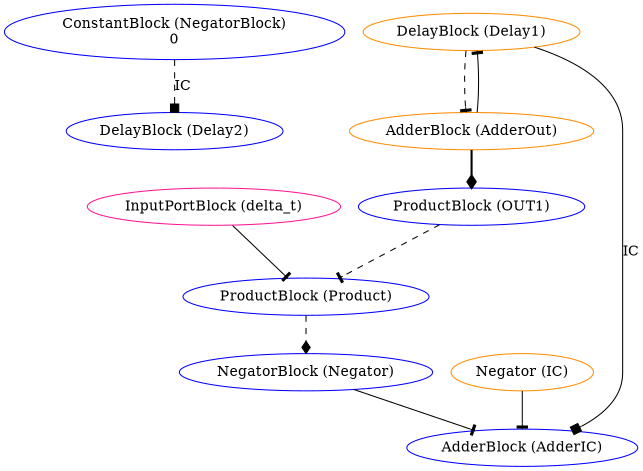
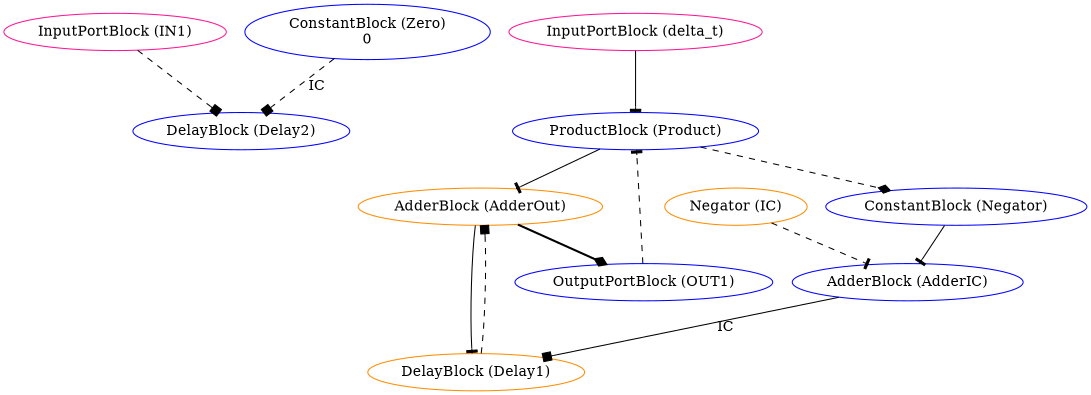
node "InputPortBlock (IN1)": added
node "ConstantBlock (NegatorBlock) 0": label "ConstantBlock (NegatorBlock) 0" -> "ConstantBlock (Zero) 0"
edge "DelayBlock (Delay1)" -> "AdderBlock (AdderOut)": arrowhead tee -> box
edge "ProductBlock (Product)" -> "AdderBlock (AdderOut)": added
node "ProductBlock (OUT1)": label "ProductBlock (OUT1)" -> "OutputPortBlock (OUT1)"
edge "DelayBlock (Delay1)" -> "AdderBlock (AdderIC)": reversed
node "NegatorBlock (Negator)": label "NegatorBlock (Negator)" -> "ConstantBlock (Negator)"
edge "Negator (IC)" -> "AdderBlock (AdderIC)": style solid -> dashed
